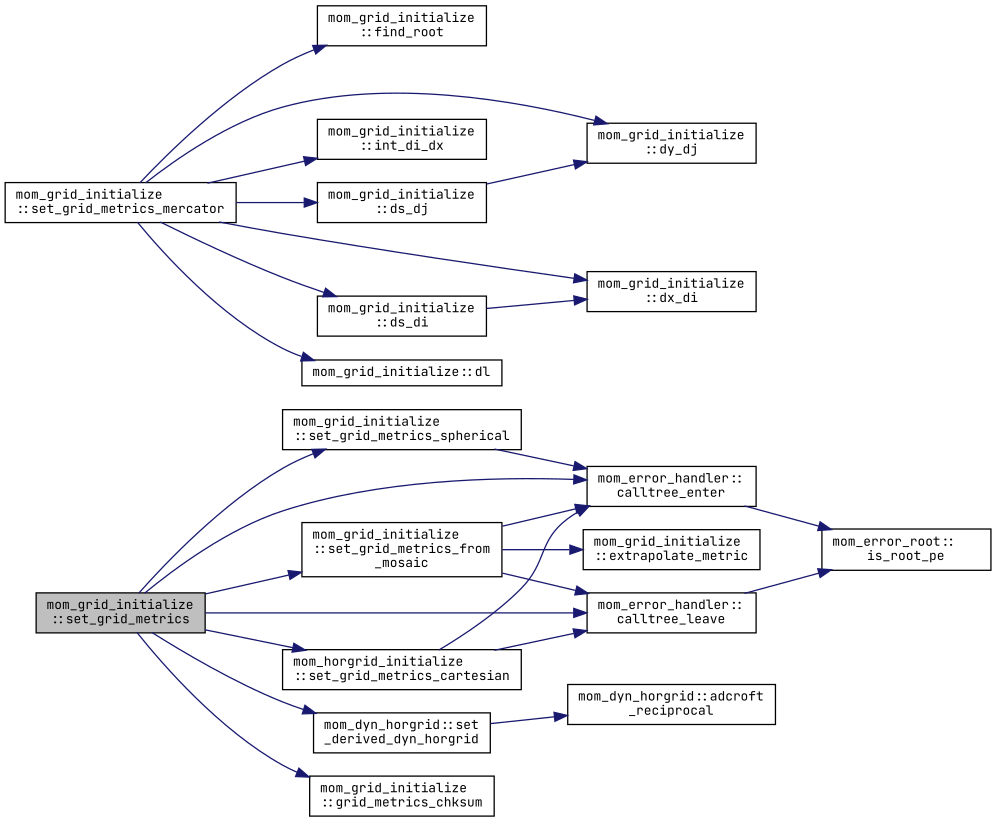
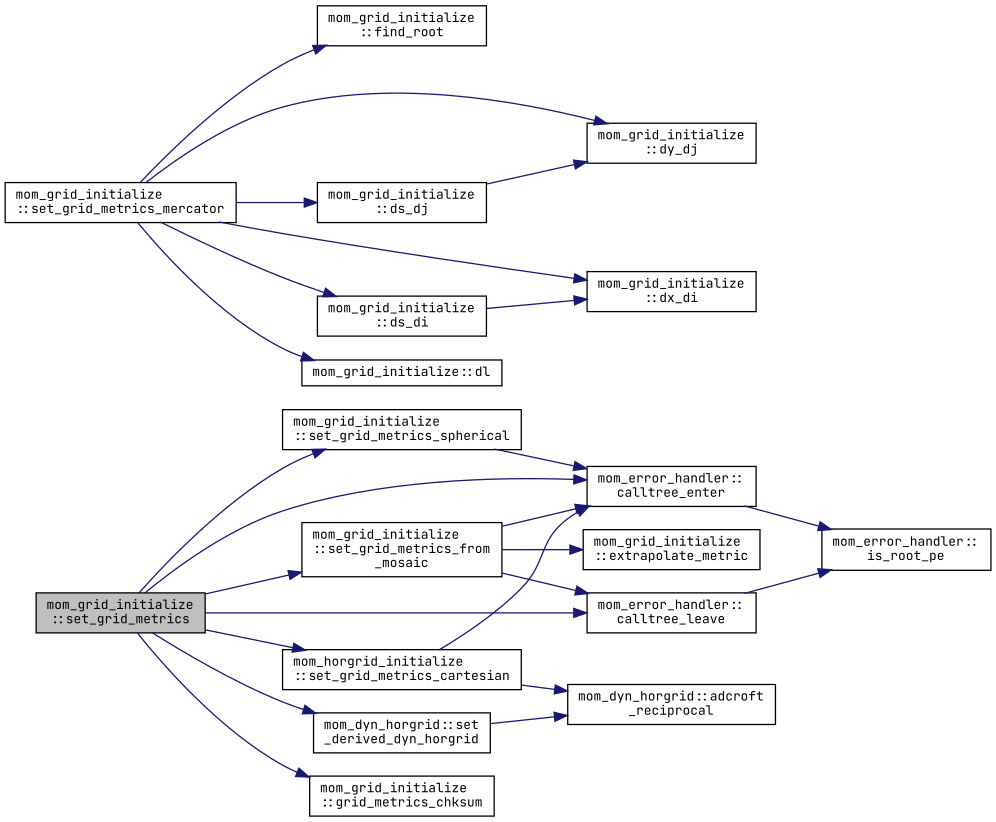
node "mom_grid_initialize ::int_di_dx": removed
node "mom_error_root:: is_root_pe": label "mom_error_root:: is_root_pe" -> "mom_error_handler:: is_root_pe"
edge "mom_horgrid_initialize ::set_grid_metrics_cartesian" -> "mom_error_handler:: calltree_leave": now "mom_horgrid_initialize ::set_grid_metrics_cartesian" -> "mom_dyn_horgrid::adcroft _reciprocal"
